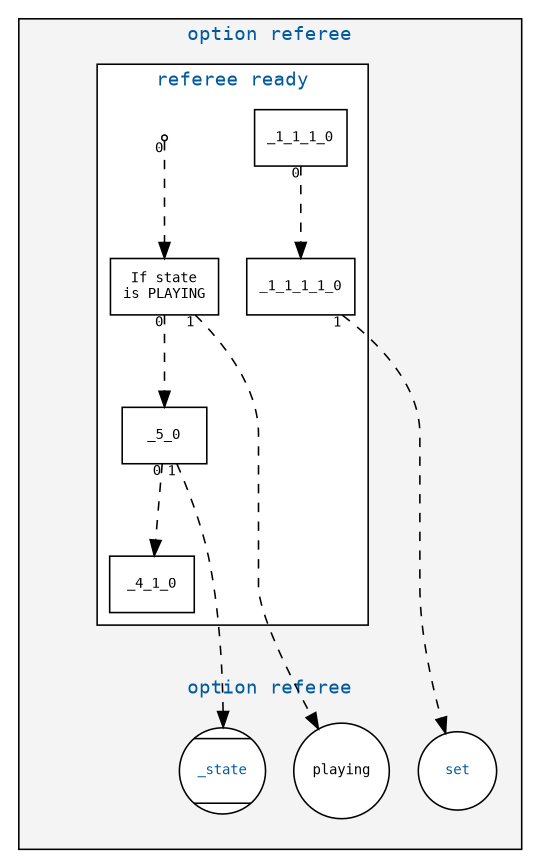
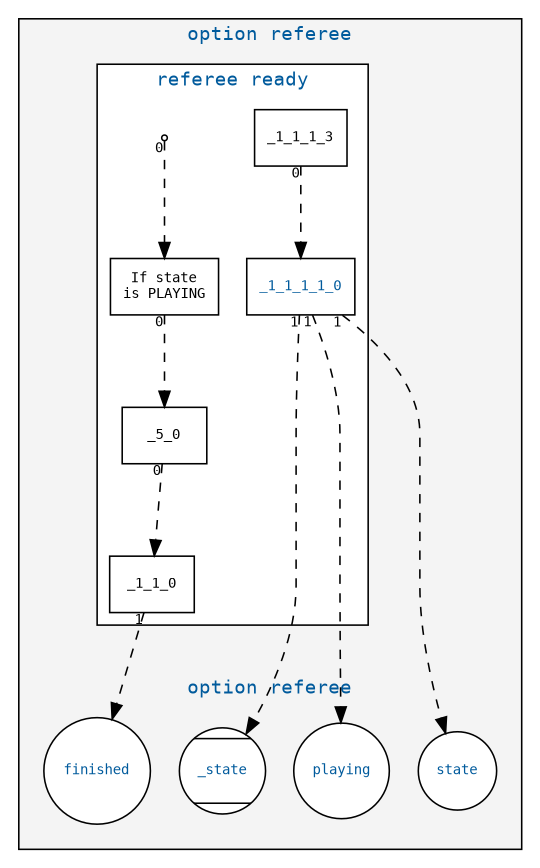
node "_1_1_1_0": label "_1_1_1_0" -> "_1_1_1_3"
node "_1_1_1_1_0": fontcolor black -> #005a9c
edge "If state is PLAYING" -> "playing": now "_1_1_1_1_0" -> "playing"
node "_4_1_0": label "_4_1_0" -> "_1_1_0"
edge "_5_0" -> "_state": now "_1_1_1_1_0" -> "_state"
node "finished": added
node "playing": fontcolor black -> #005a9c
node "set": label "set" -> "state"
